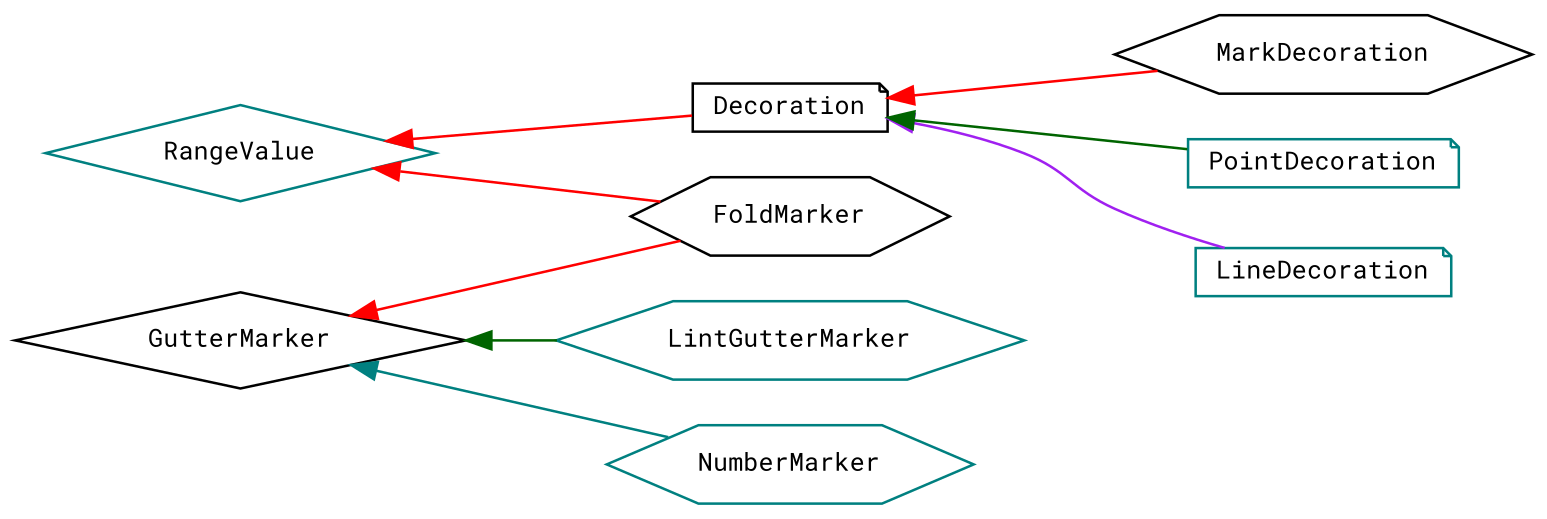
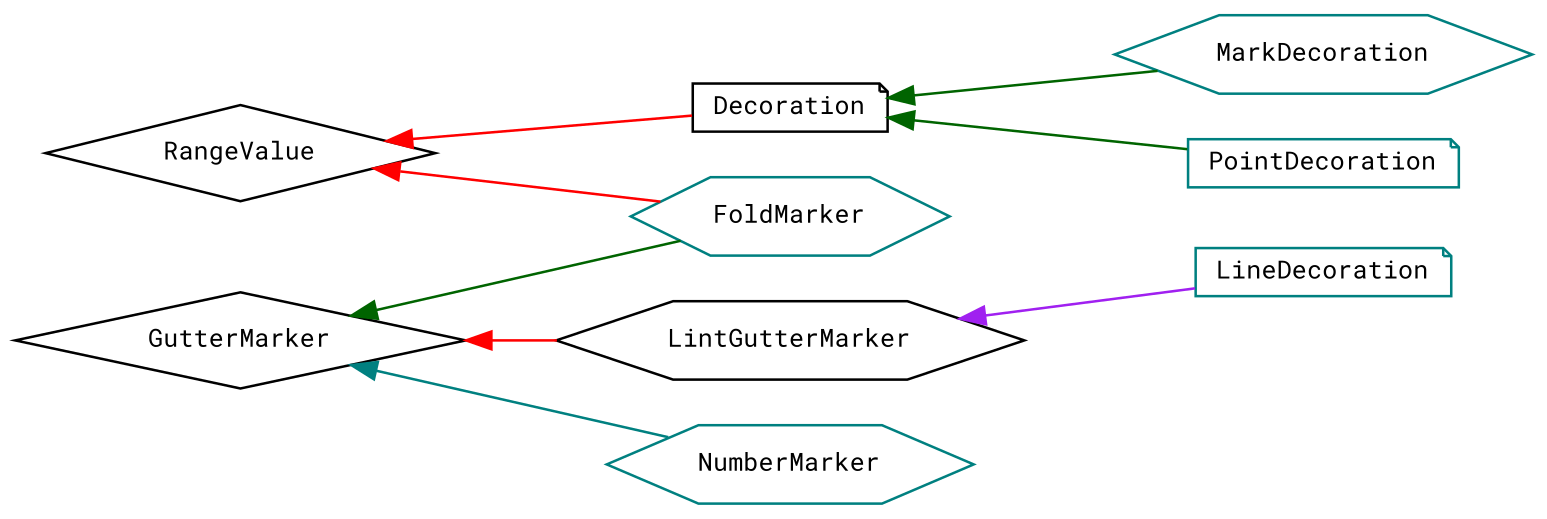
node "MarkDecoration": color black -> teal
edge "MarkDecoration" -> "Decoration": color red -> darkgreen
node "RangeValue": color teal -> black
edge "LineDecoration" -> "Decoration": now "LineDecoration" -> "LintGutterMarker"
node "FoldMarker": color black -> teal
edge "FoldMarker" -> "GutterMarker": color red -> darkgreen
edge "LintGutterMarker" -> "GutterMarker": color darkgreen -> red
node "LintGutterMarker": color teal -> black
